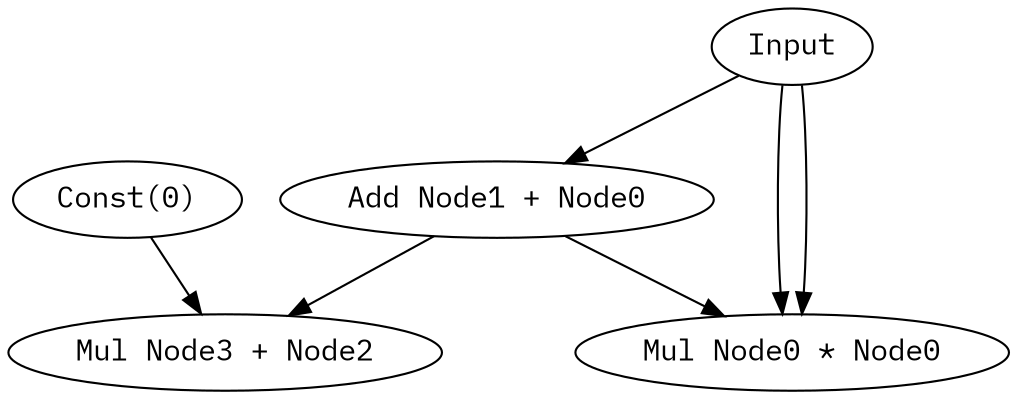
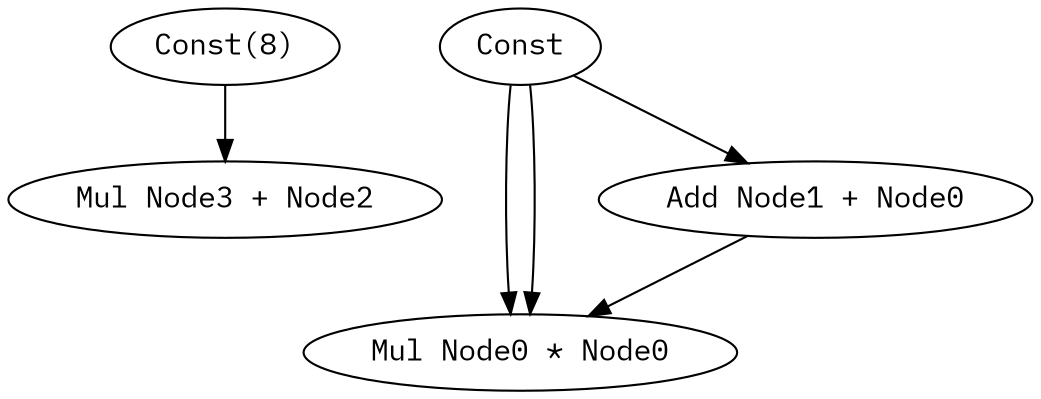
node "Input": label "Input" -> "Const"
node "Const(0)": label "Const(0)" -> "Const(8)"
edge "Add Node1 + Node0" -> "Mul Node3 + Node2": removed
